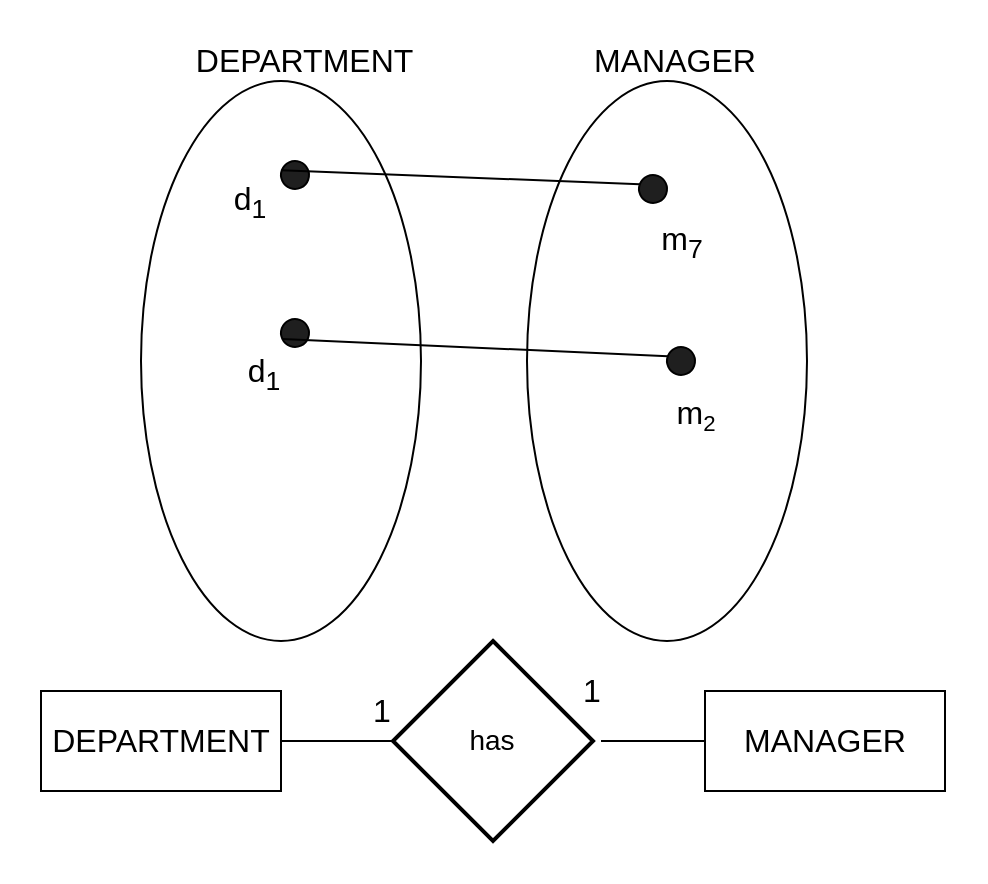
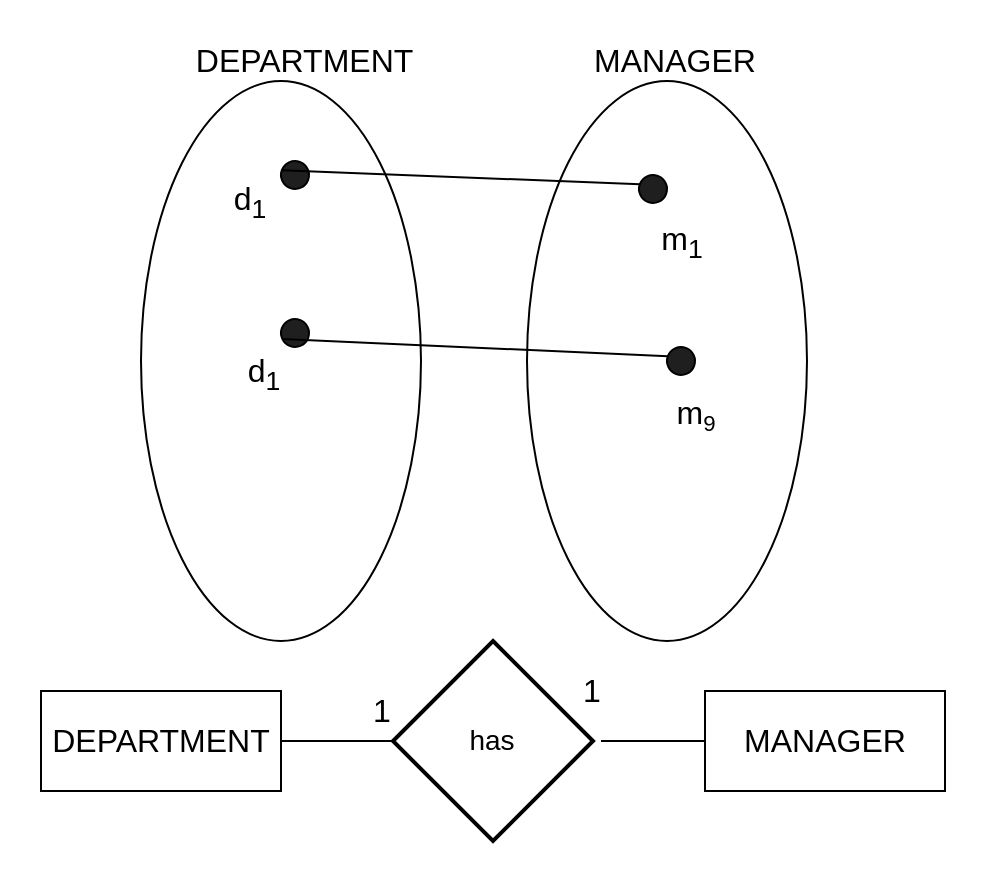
node "m7": label "m7" -> "m1"
node "m2": label "m2" -> "m9"
